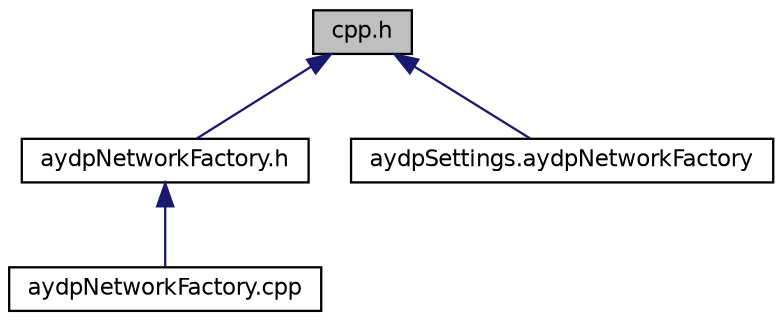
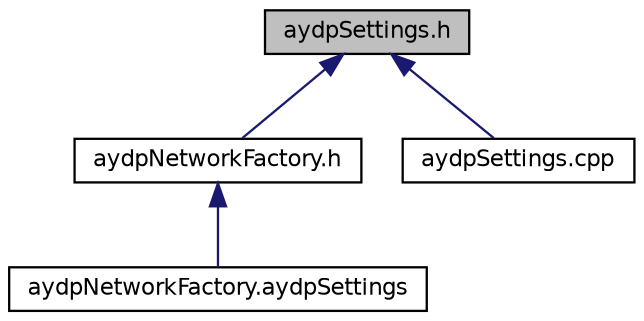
node "cpp.h": label "cpp.h" -> "aydpSettings.h"
node "aydpSettings.aydpNetworkFactory": label "aydpSettings.aydpNetworkFactory" -> "aydpSettings.cpp"
node "aydpNetworkFactory.cpp": label "aydpNetworkFactory.cpp" -> "aydpNetworkFactory.aydpSettings"
